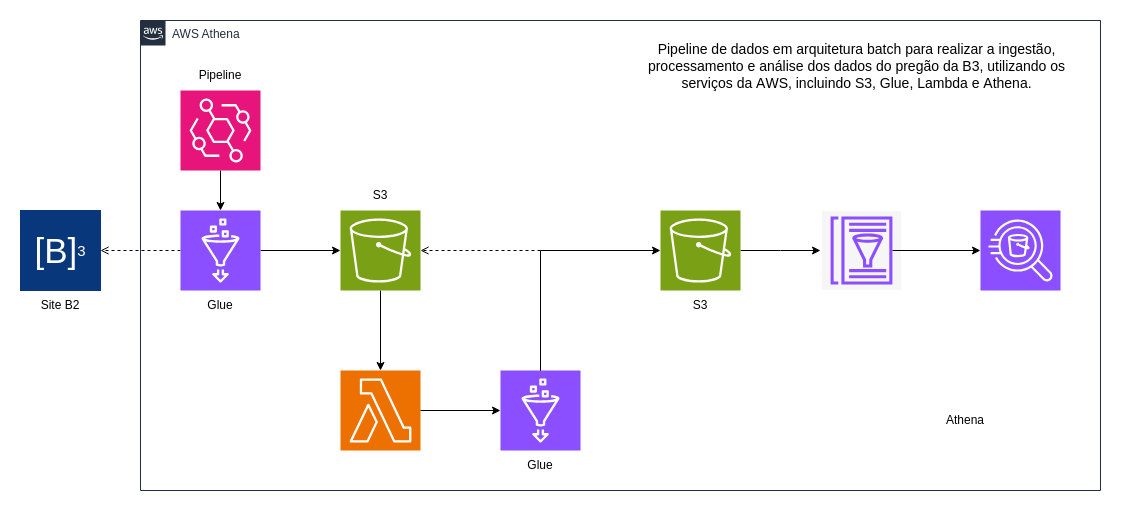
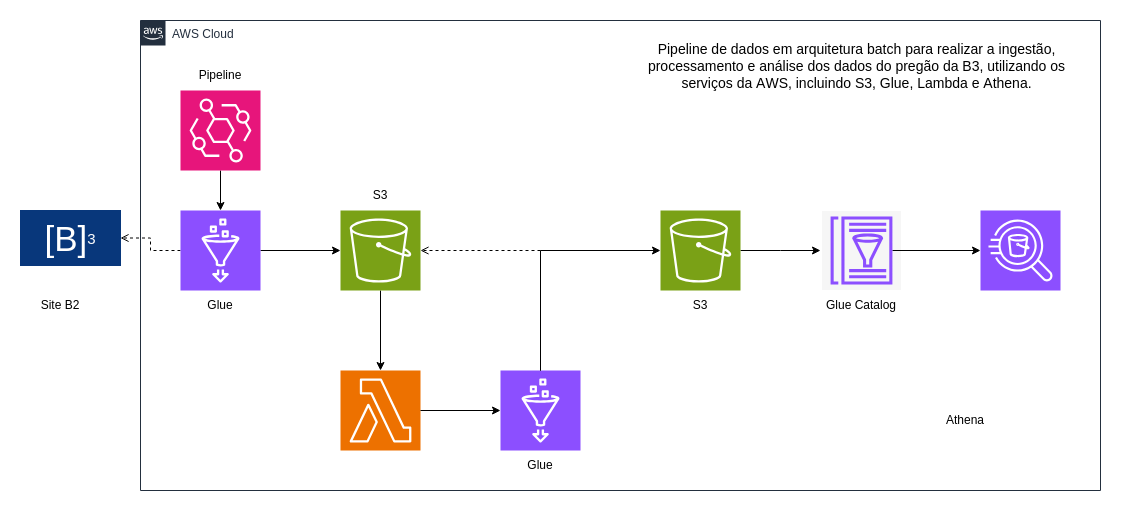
node "AWS Athena": label "AWS Athena" -> "AWS Cloud"
node "[B]3": size 80x80 -> 100x55
node "Glue Catalog": added
